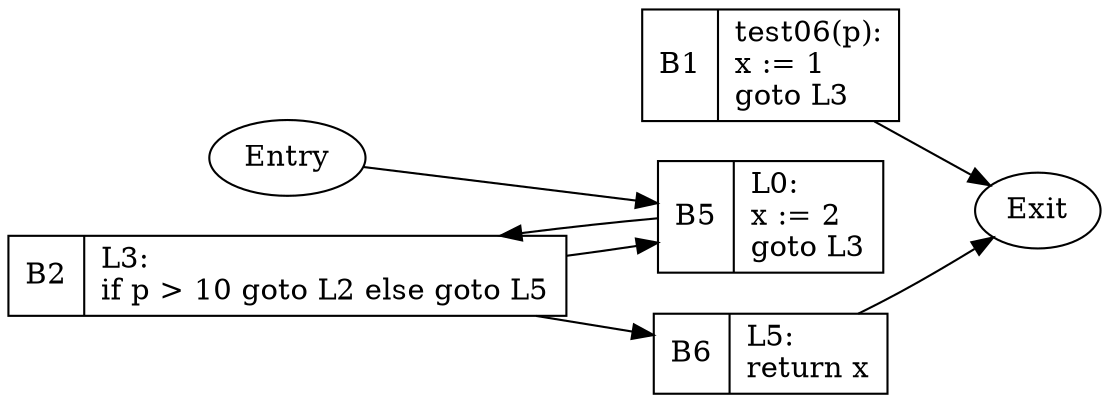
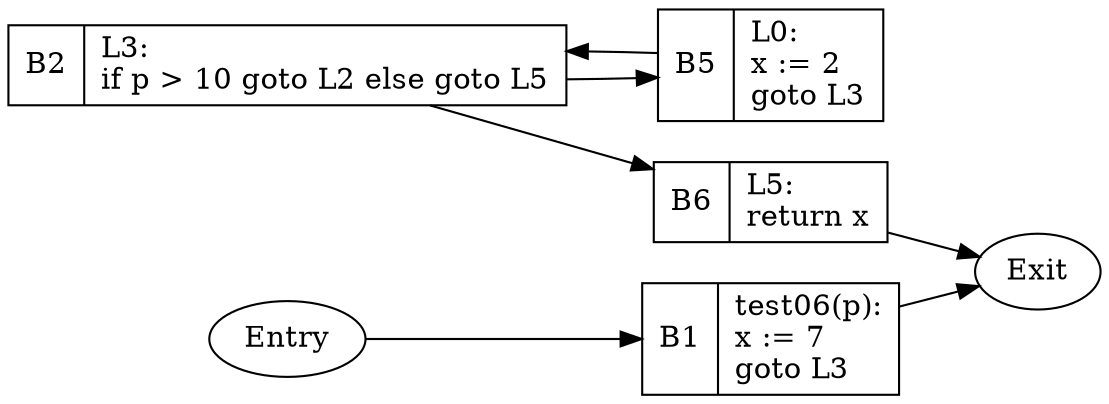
node "B1": text "x := 1" -> "x := 7"
edge "Entry" -> "B5": now "Entry" -> "B1"
